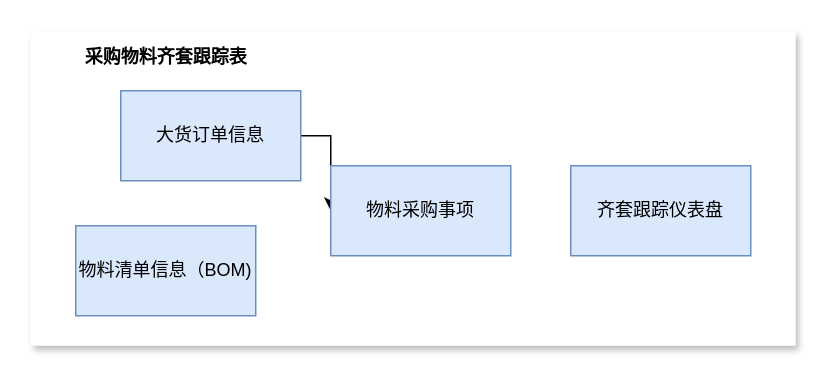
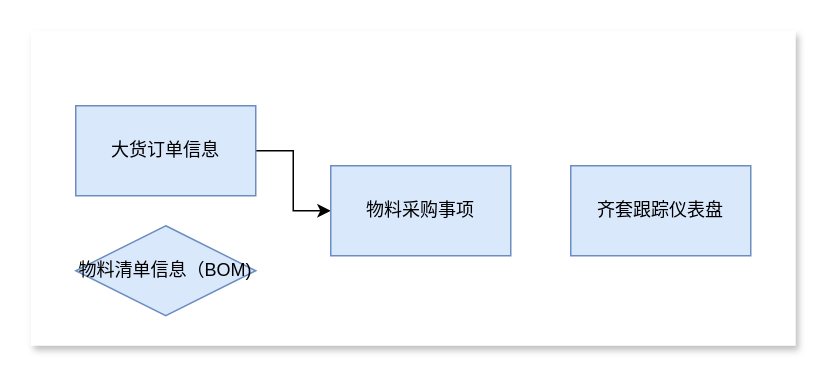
node "采购物料齐套跟踪表": removed
node "大货订单信息": moved (211, 136) -> (166, 151)
node "物料清单信息（BOM)": shape rectangle -> diamond
